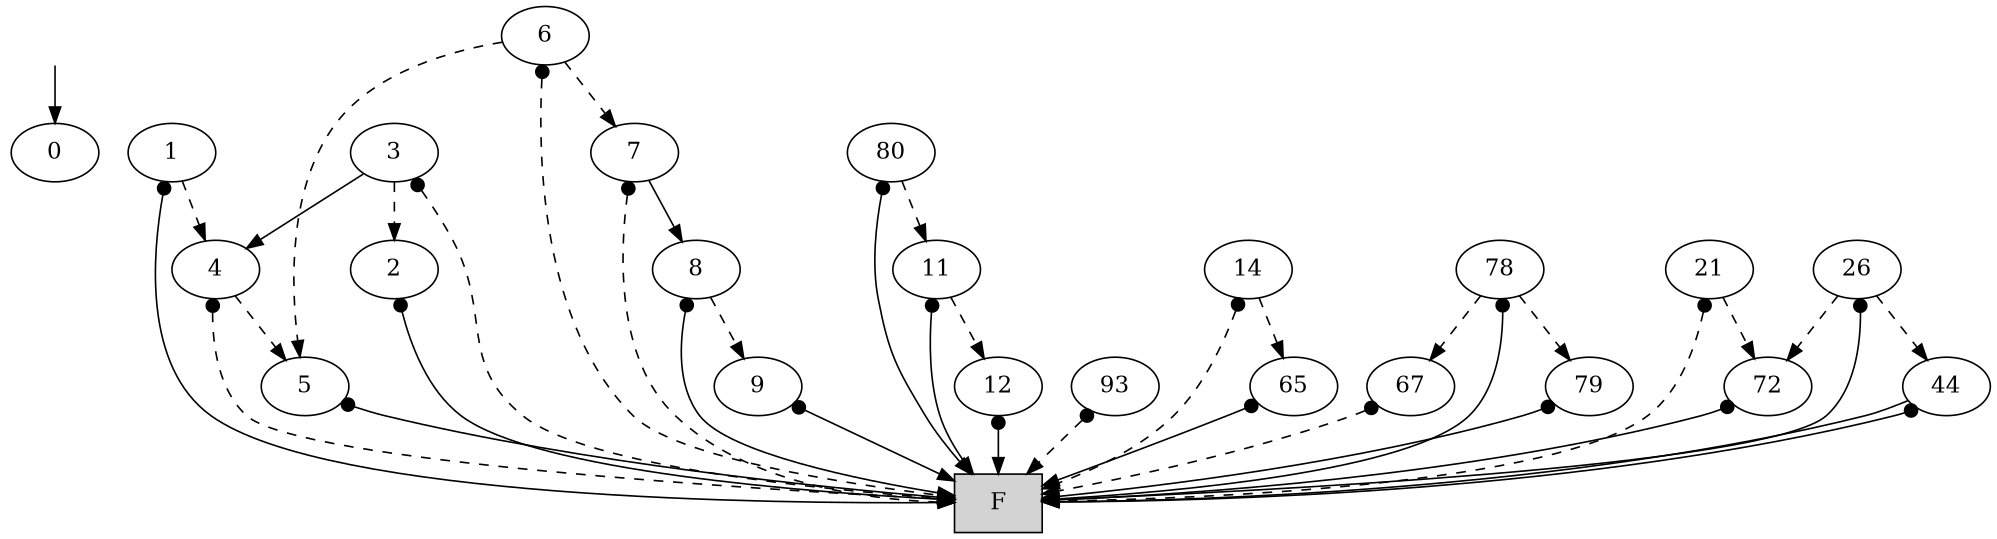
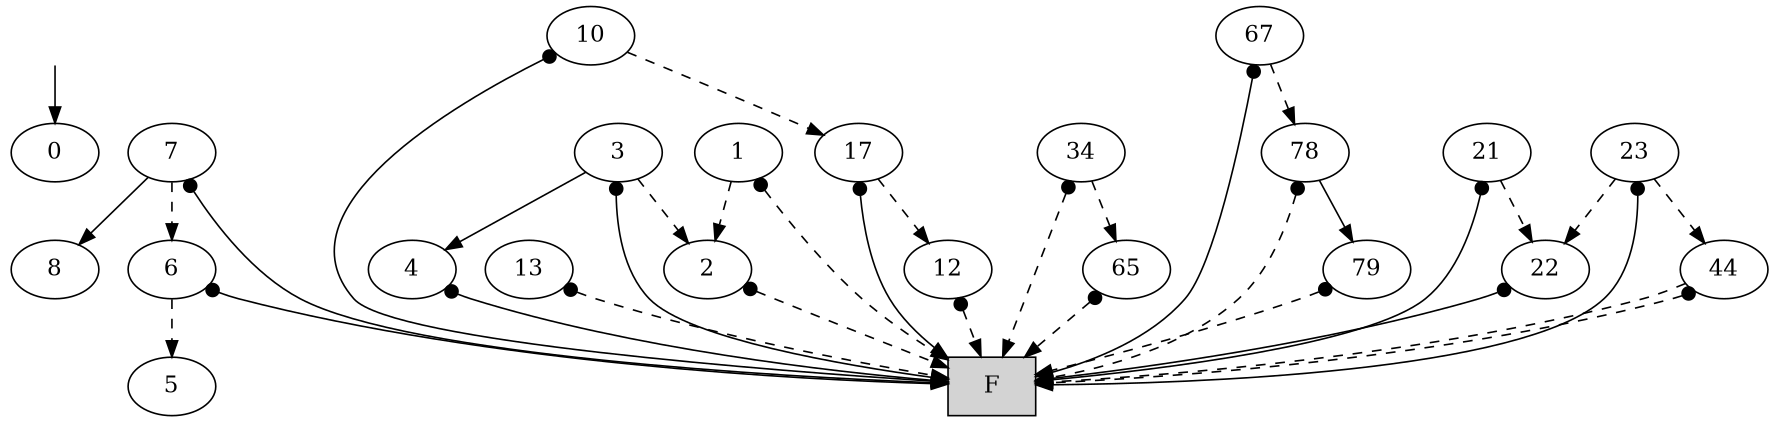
edge "6" -> "7": reversed
node "80": label "80" -> "10"
edge "1" -> "4": now "1" -> "2"
node "11": label "11" -> "17"
node "14": label "14" -> "34"
node "26": label "26" -> "23"
edge "4" -> "5": removed
edge "78" -> "67": reversed
edge "78" -> "79": style dashed -> solid
node "9": removed
node "93": label "93" -> "13"
node "72": label "72" -> "22"
edge "6" -- "F": style dashed -> solid
edge "7" -- "F": style dashed -> solid
edge "12" -- "F": style solid -> dashed
edge "65" -- "F": style solid -> dashed
edge "3" -- "F": style dashed -> solid
edge "8" -- "F": removed
edge "67" -- "F": style dashed -> solid
edge "5" -- "F": removed
edge "79" -- "F": style solid -> dashed
edge "78" -- "F": style solid -> dashed
edge "2" -- "F": style solid -> dashed
edge "4" -- "F": style dashed -> solid
edge "21" -- "F": style dashed -> solid
edge "44" -> "F": style solid -> dashed
edge "1" -- "F": style solid -> dashed
edge "44" -- "F": style solid -> dashed
